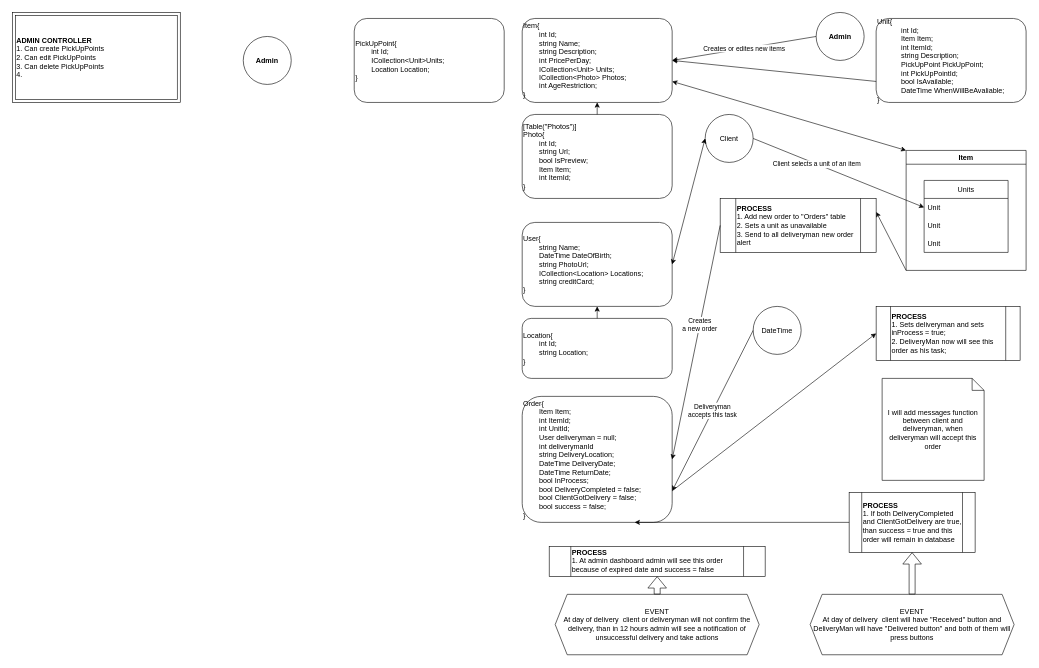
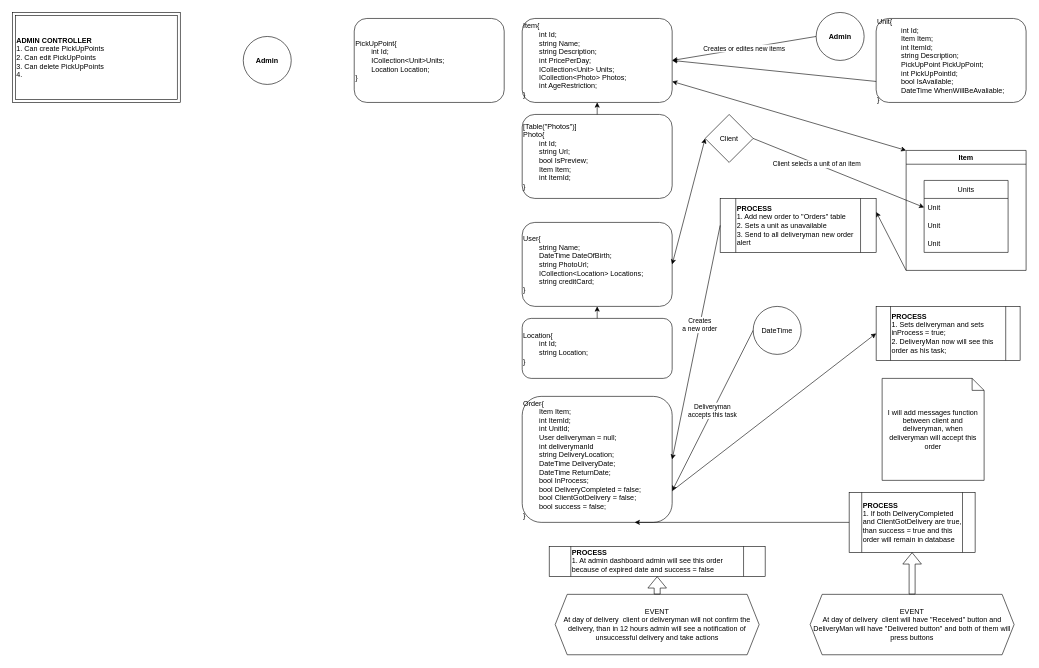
node "Client": shape ellipse -> diamond
